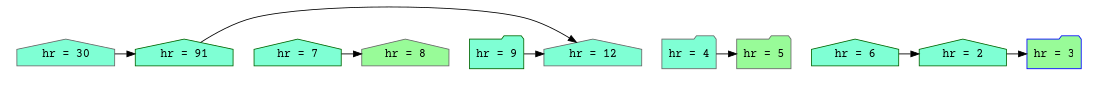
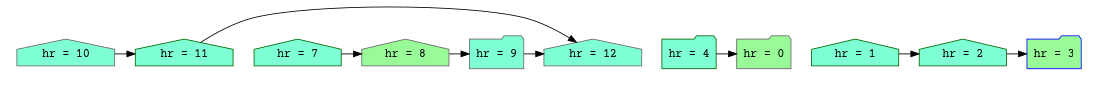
node "hr = 30": label "hr = 30" -> "hr = 10"
node "hr = 91": label "hr = 91" -> "hr = 11"
edge "hr = 8" -> "hr = 9": added
node "hr = 9": color darkgreen -> gray40
node "hr = 4": color gray40 -> darkgreen
node "hr = 5": label "hr = 5" -> "hr = 0"
node "hr = 6": label "hr = 6" -> "hr = 1"
